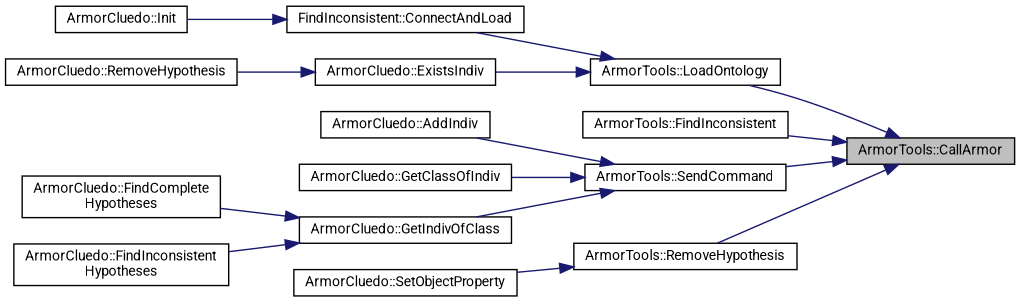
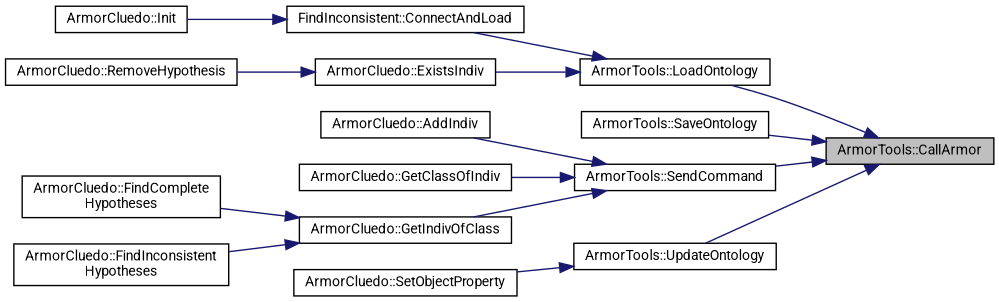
node "ArmorTools::FindInconsistent": label "ArmorTools::FindInconsistent" -> "ArmorTools::SaveOntology"
node "ArmorTools::RemoveHypothesis": label "ArmorTools::RemoveHypothesis" -> "ArmorTools::UpdateOntology"
